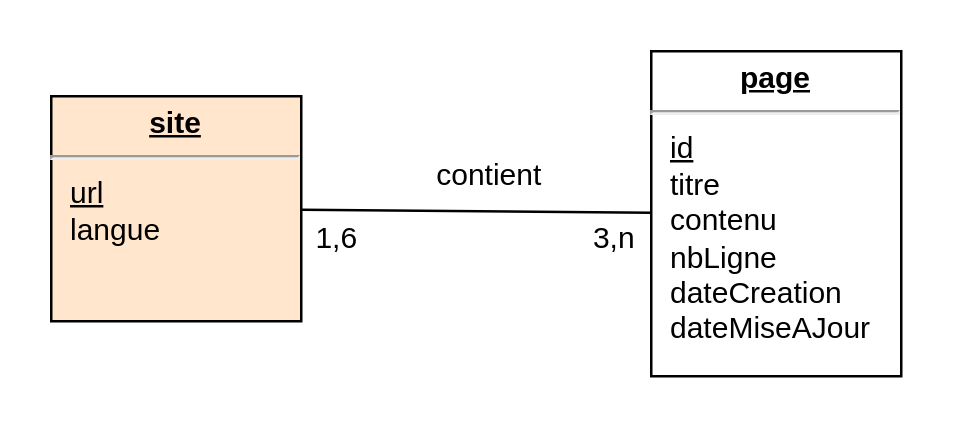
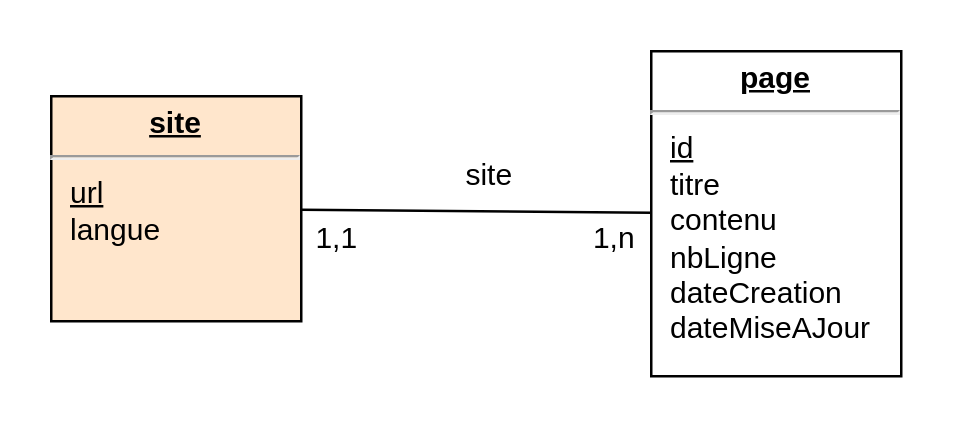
node "contient": label "contient" -> "site"
node "1,6": label "1,6" -> "1,1"
node "3,n": label "3,n" -> "1,n"
